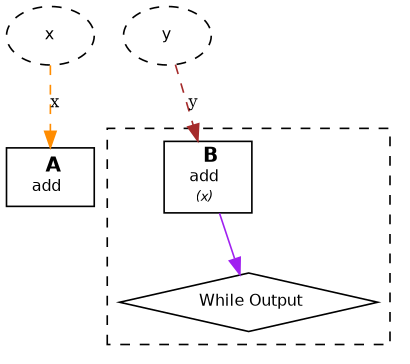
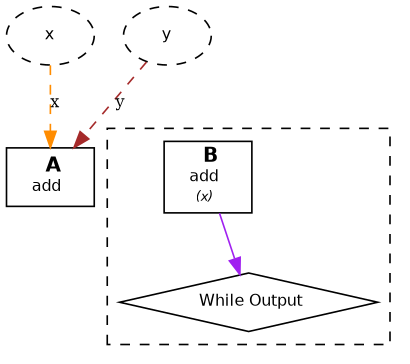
edge "y" -> "B": now "y" -> "A"
